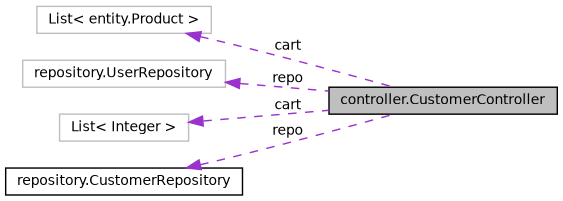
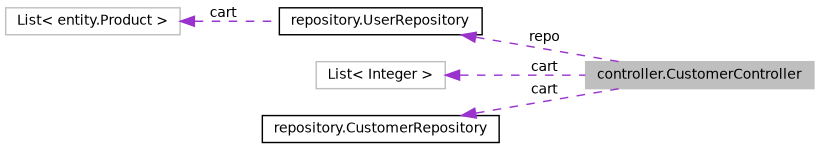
edge "controller.CustomerController" -> "List< entity.Product >": now "repository.UserRepository" -> "List< entity.Product >"
node "repository.UserRepository": color grey75 -> black
node "controller.CustomerController": color black -> grey75
edge "controller.CustomerController" -> "repository.CustomerRepository": label " repo" -> " cart"
